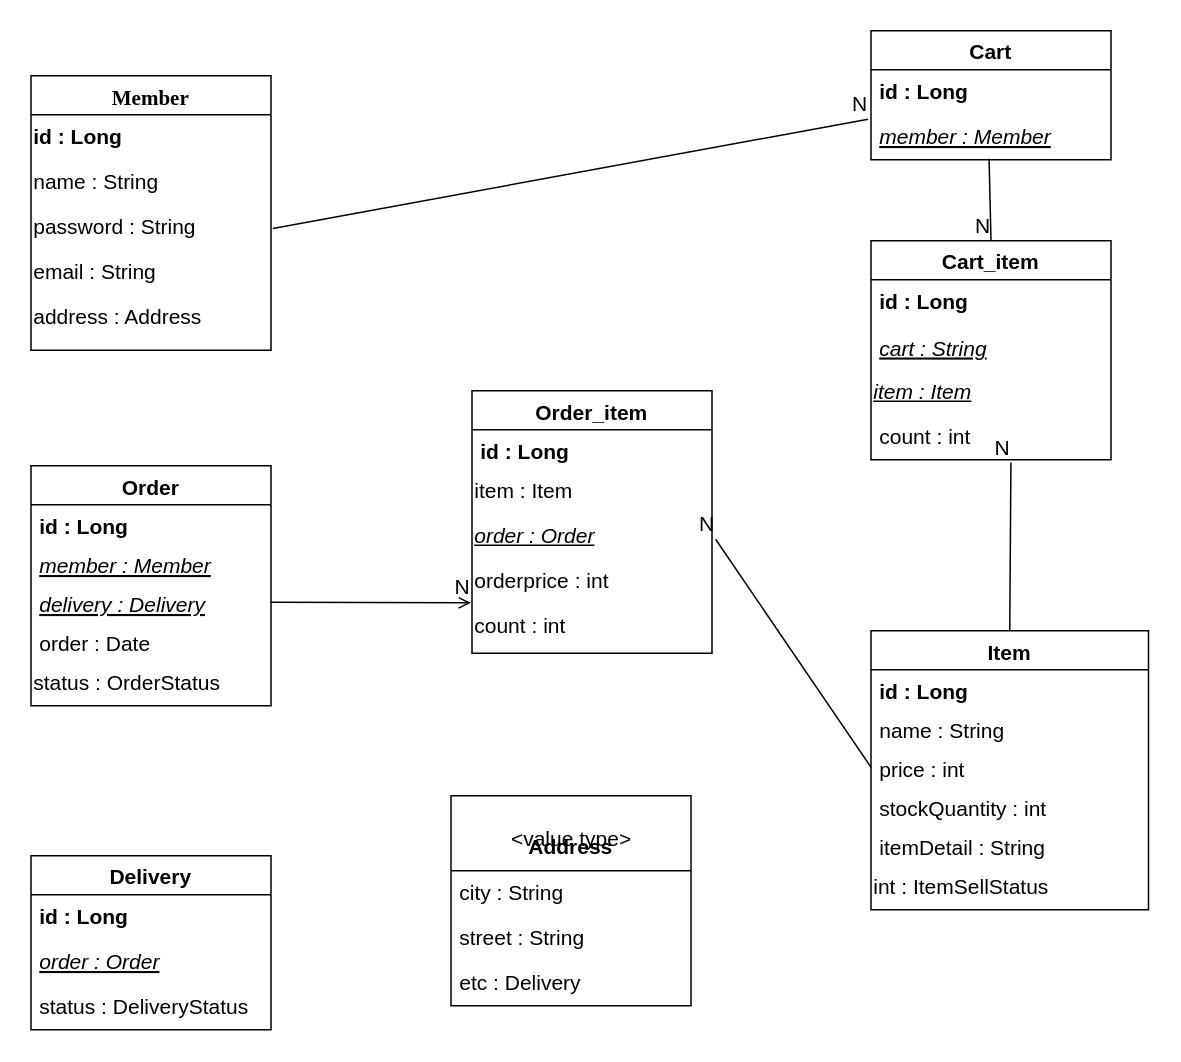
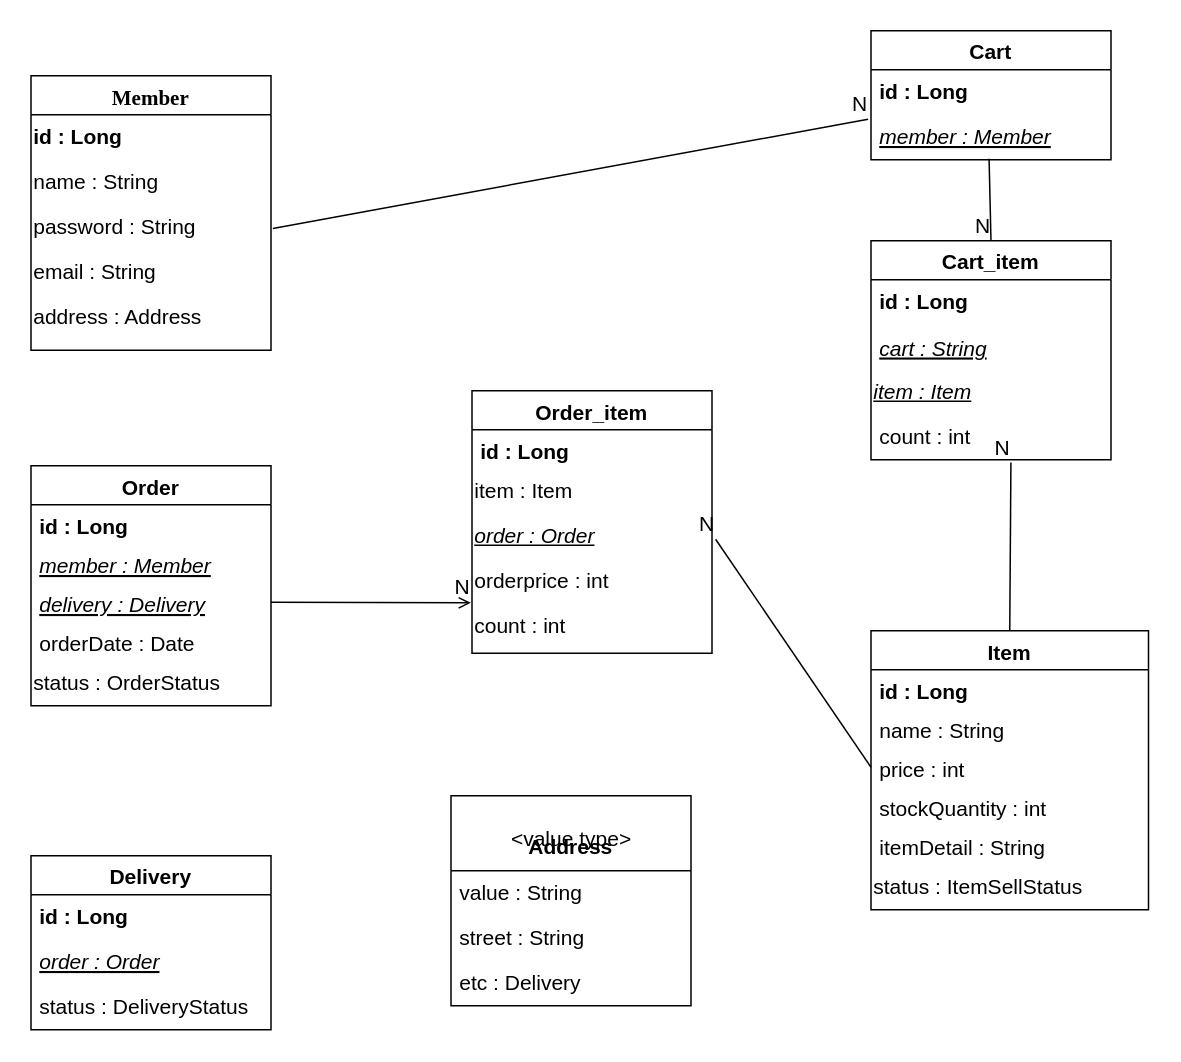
node "order : Date": label "order : Date" -> "orderDate : Date"
node "int : ItemSellStatus": label "int : ItemSellStatus" -> "status : ItemSellStatus"
node "city : String": label "city : String" -> "value : String"
